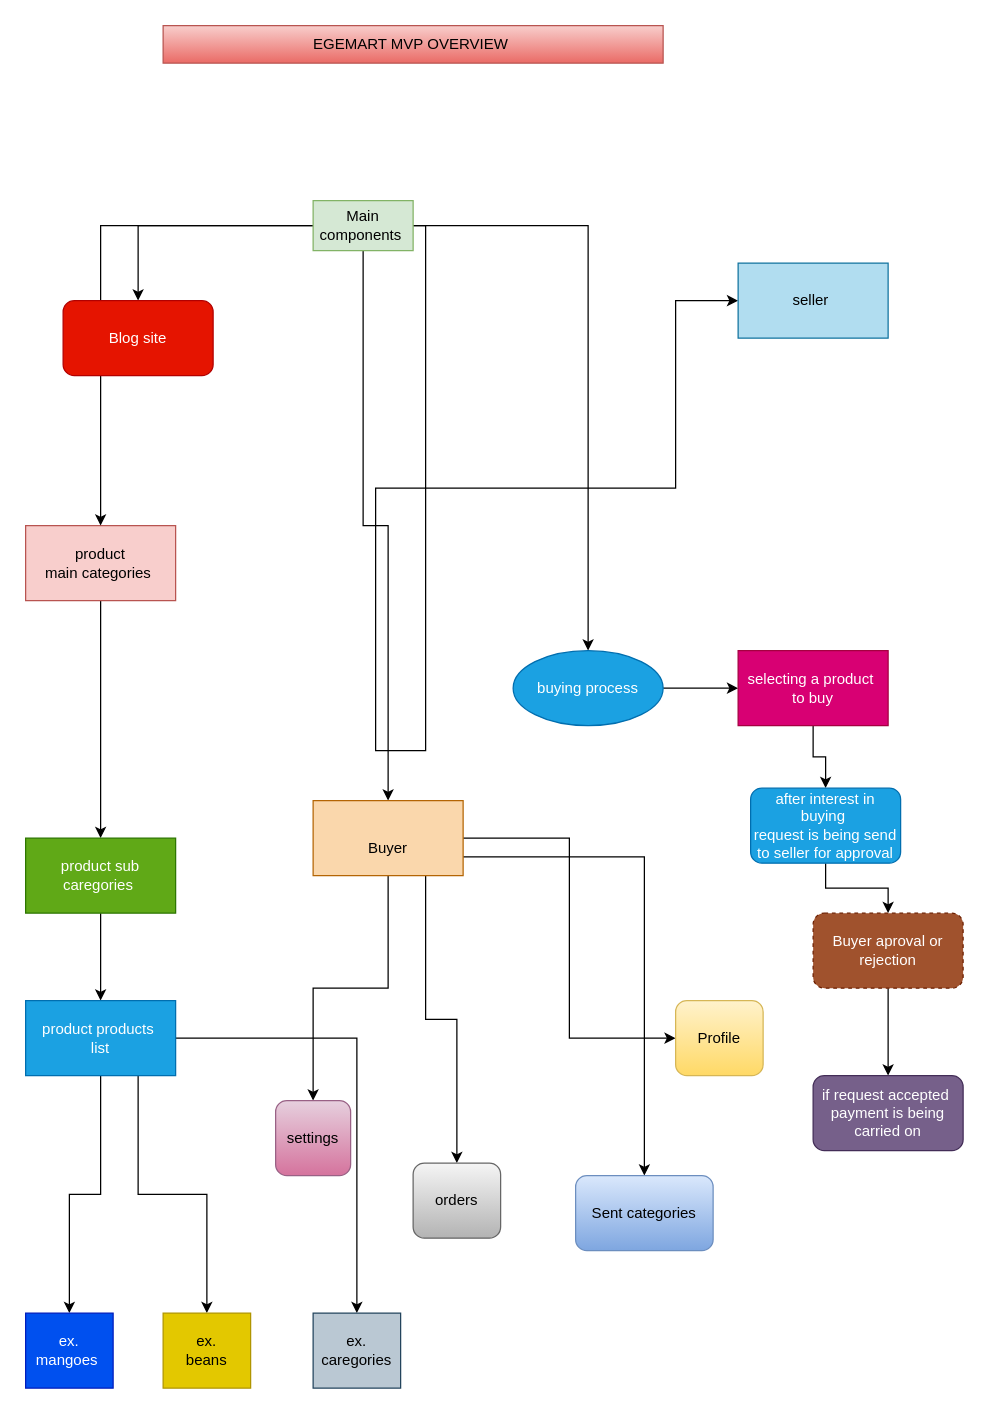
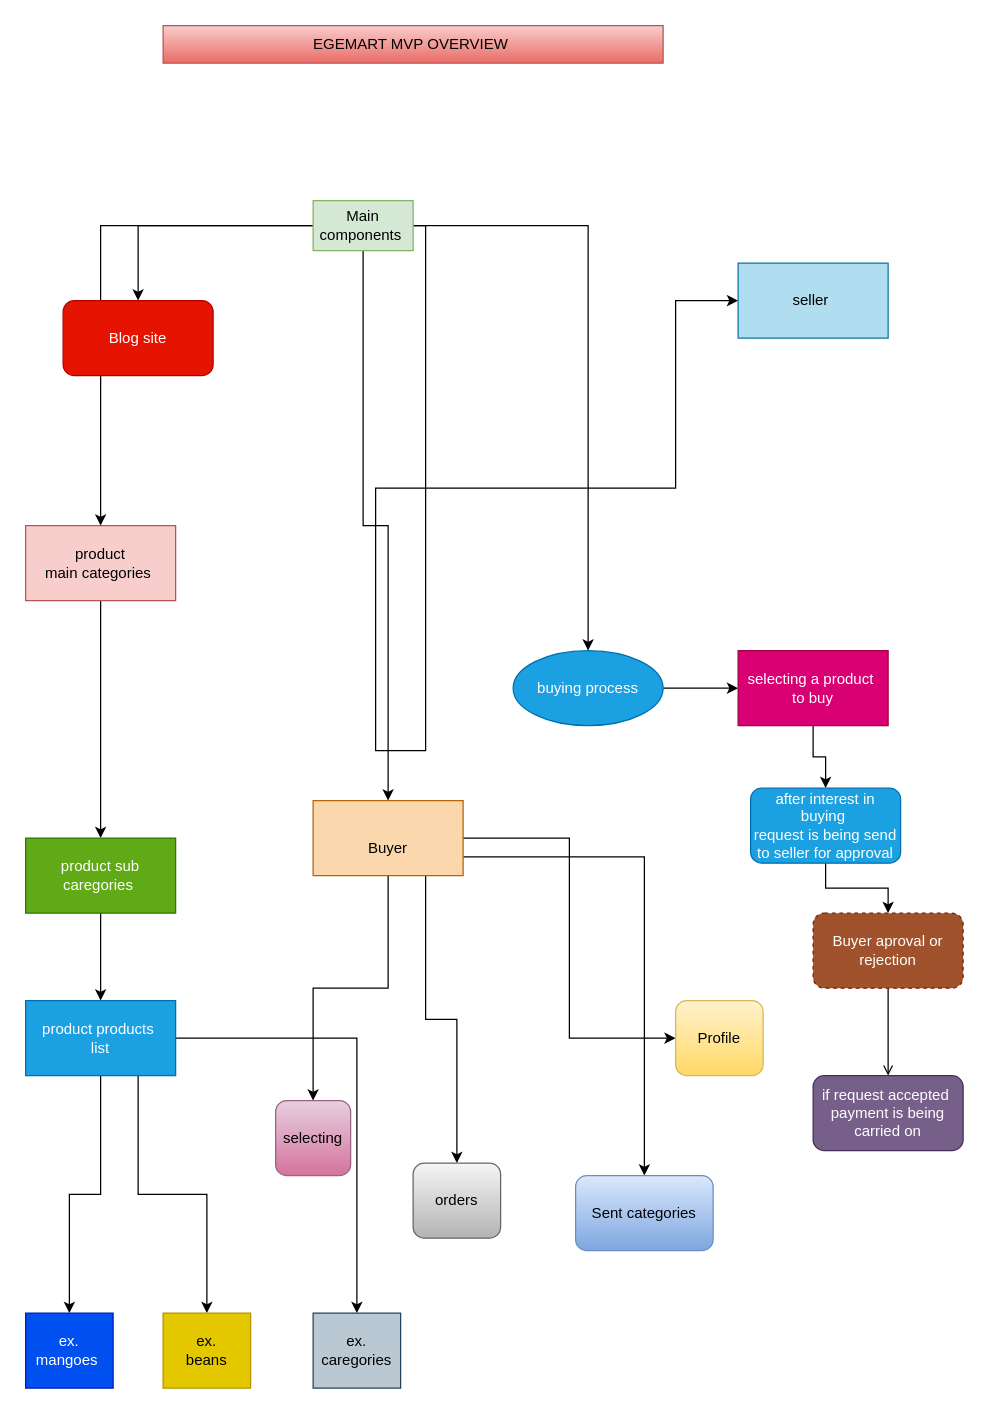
edge "Buyer aproval or rejection" -> "if request accepted payment is being carried on": arrowhead classic -> open
node "settings": label "settings" -> "selecting"
